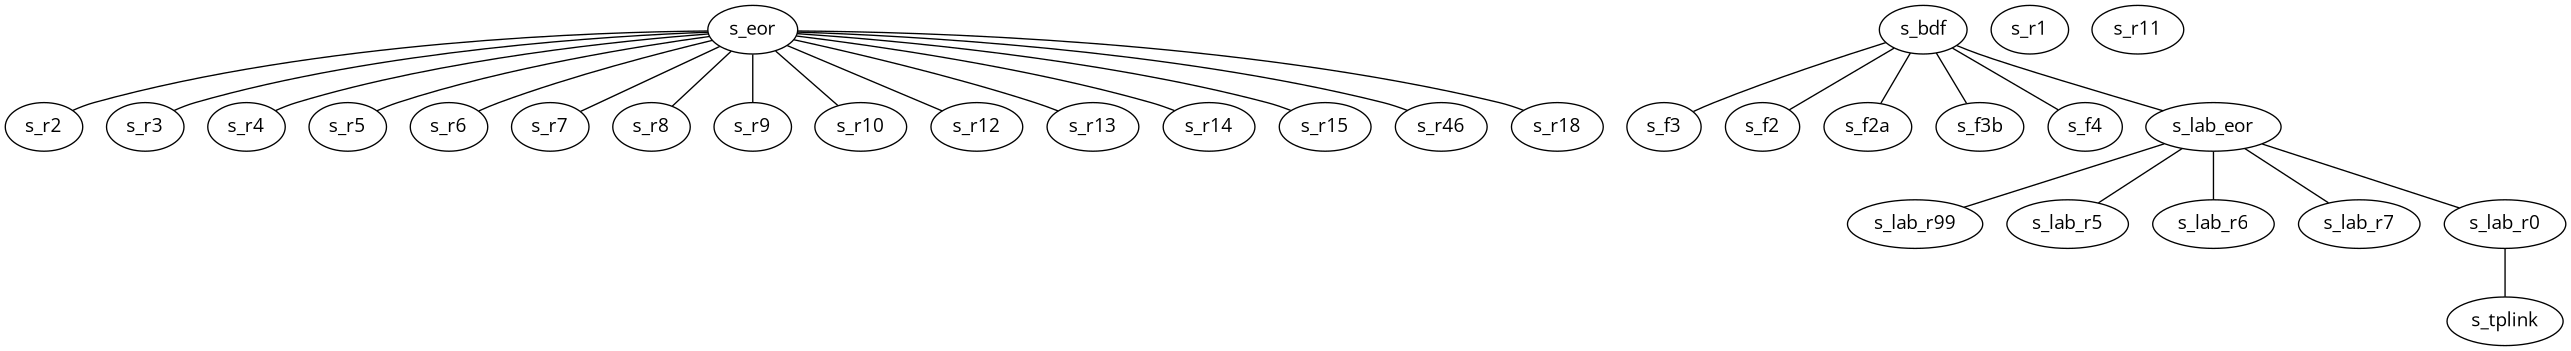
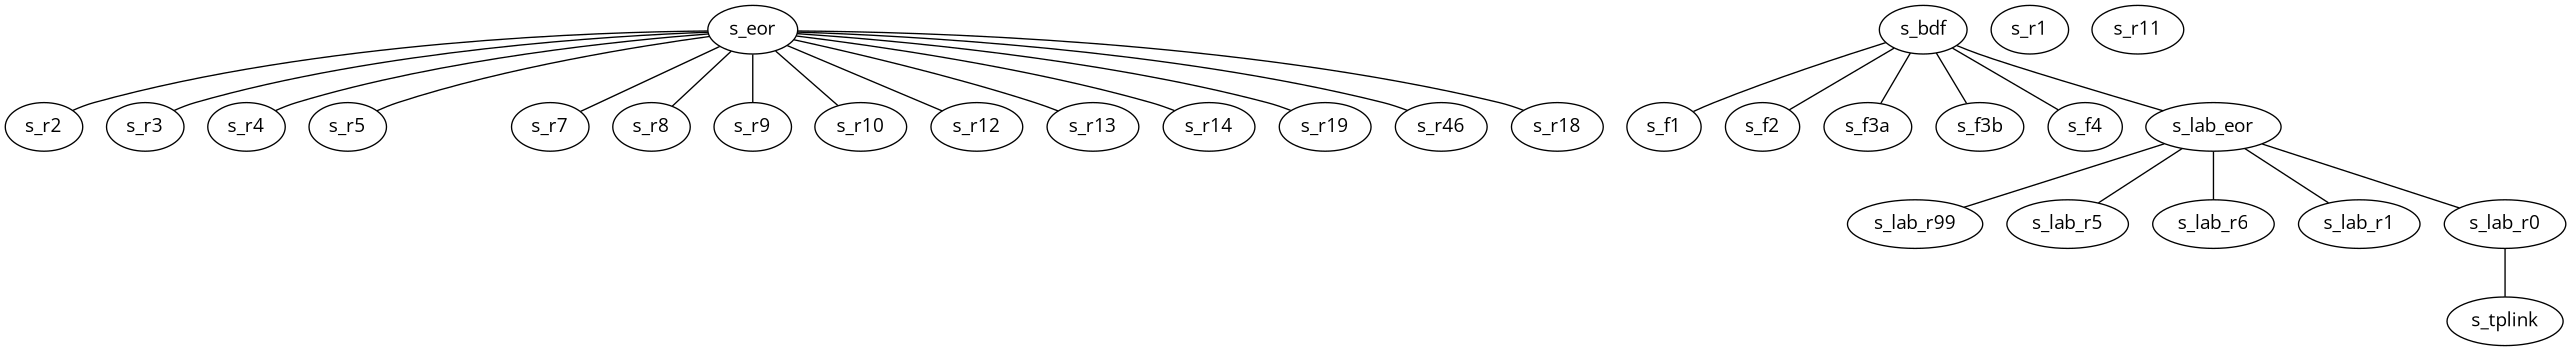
node "s_r6": removed
node "s_r15": label "s_r15" -> "s_r19"
node "s_f3": label "s_f3" -> "s_f1"
node "s_f2a": label "s_f2a" -> "s_f3a"
node "s_lab_r7": label "s_lab_r7" -> "s_lab_r1"
